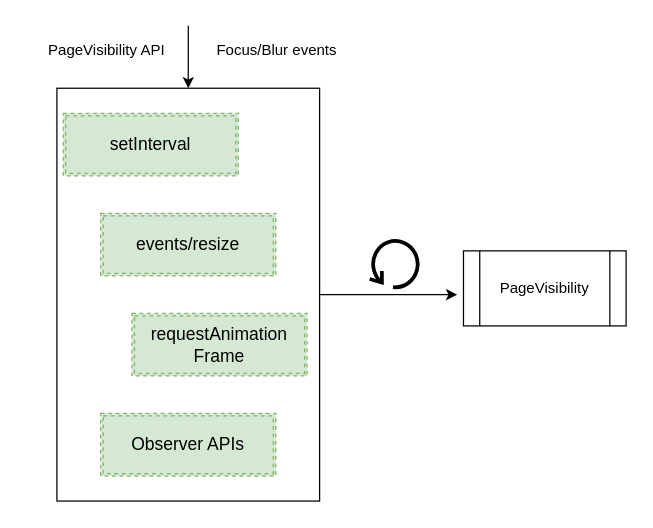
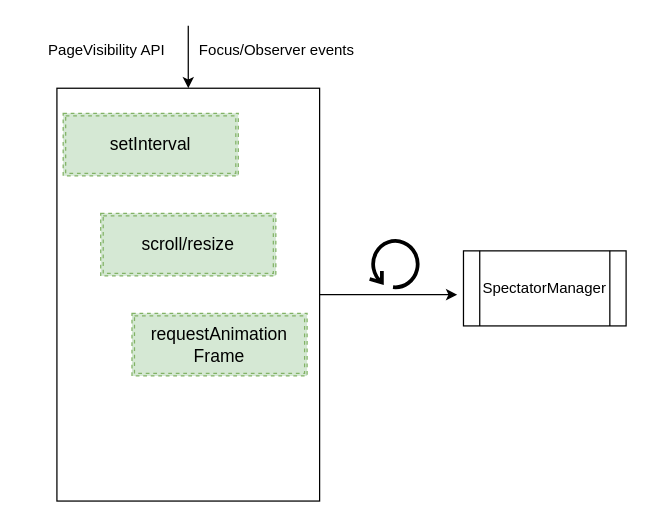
node "Focus/Blur events": label "Focus/Blur events" -> "Focus/Observer events"
node "events/resize": label "events/resize" -> "scroll/resize"
node "PageVisibility": label "PageVisibility" -> "SpectatorManager"
node "Observer APIs": removed
